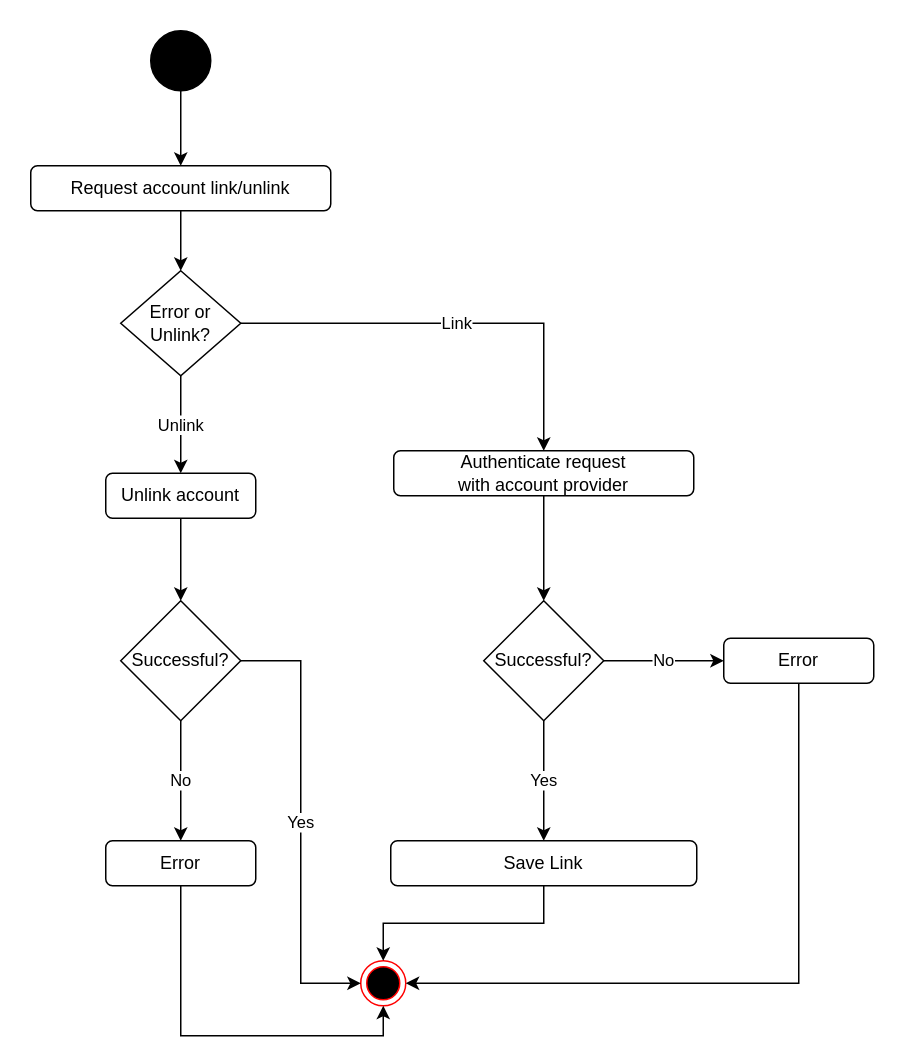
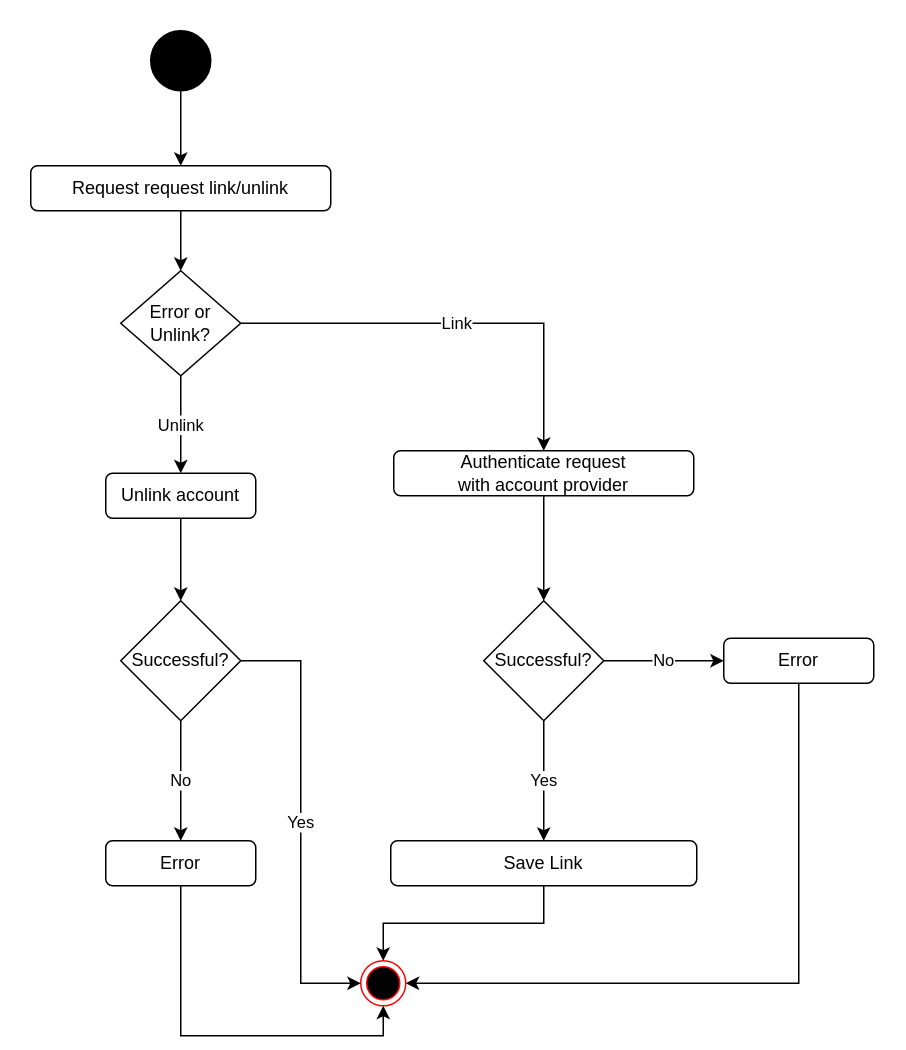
node "Request account link/unlink": label "Request account link/unlink" -> "Request request link/unlink"
